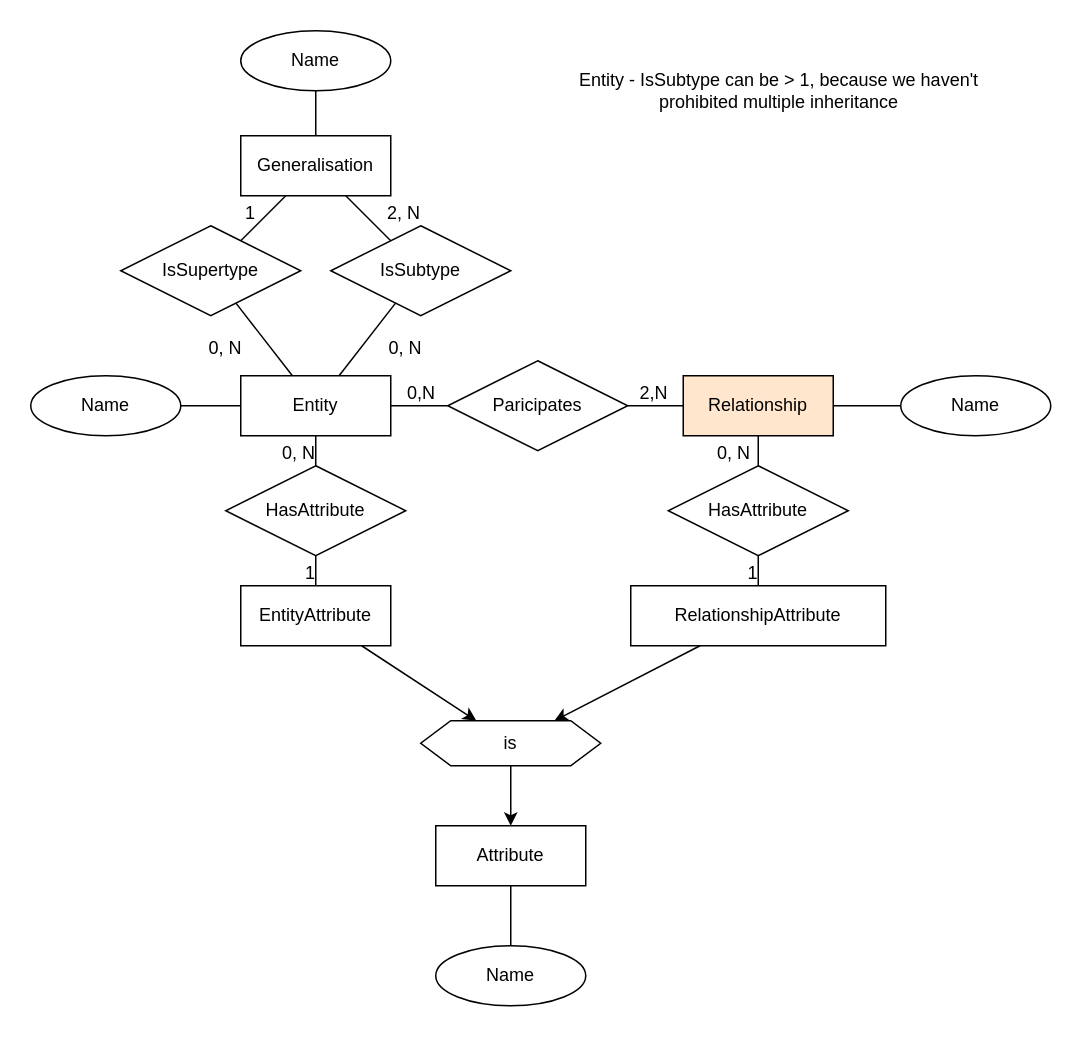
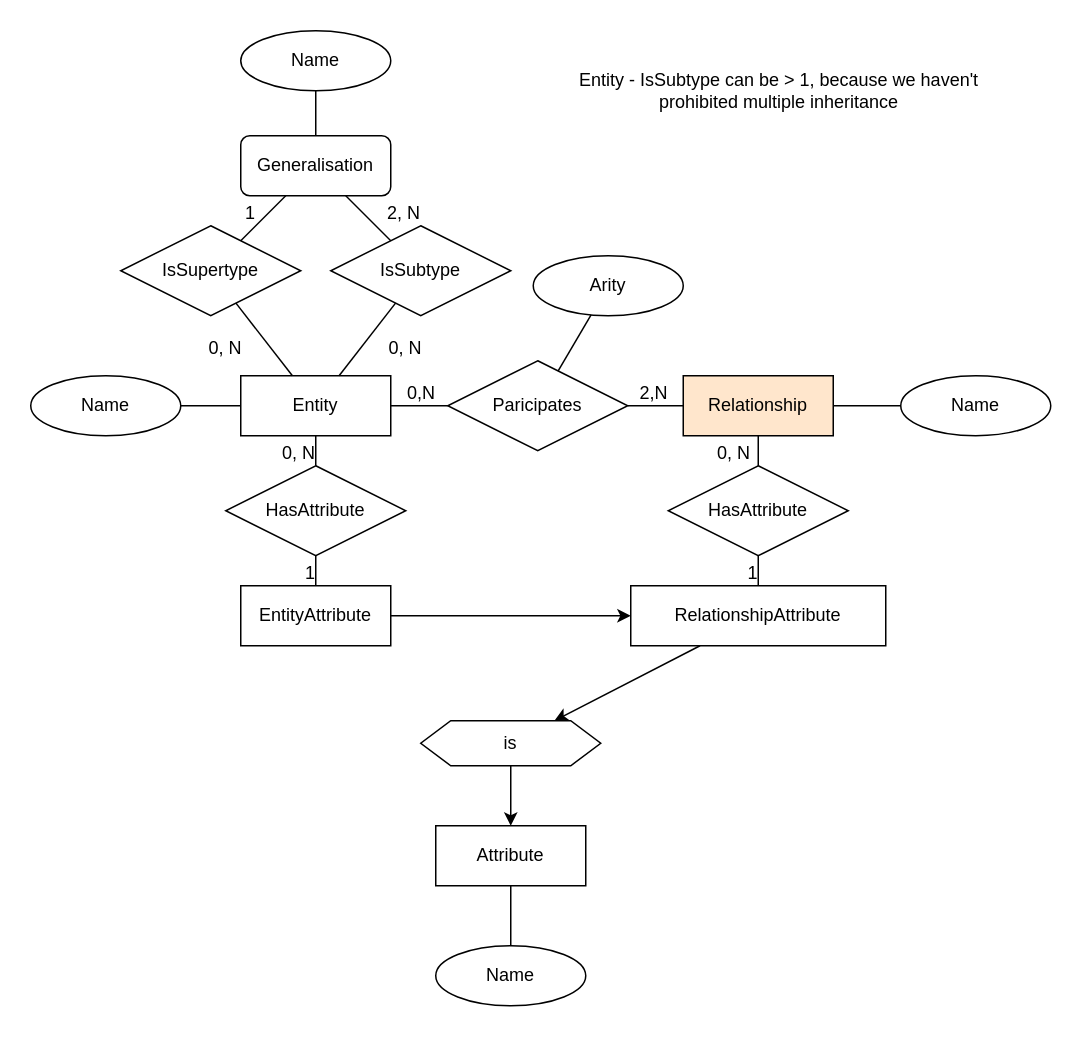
node "Generalisation": shape rectangle -> rounded rectangle
node "Arity": added
edge "Arity" -- "Paricipates": added
edge "EntityAttribute" -> "is": now "EntityAttribute" -> "RelationshipAttribute"
